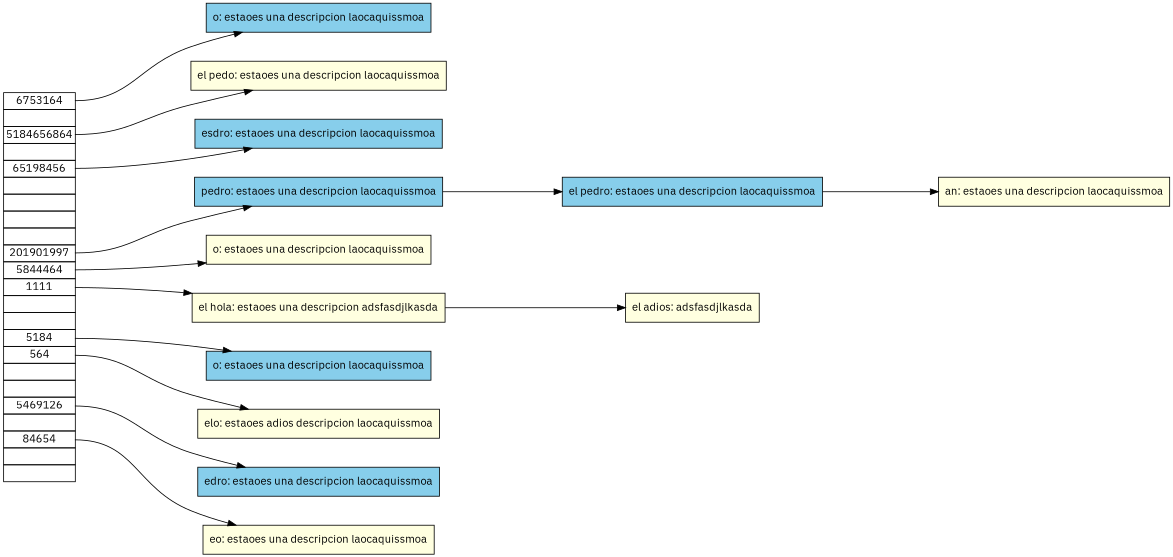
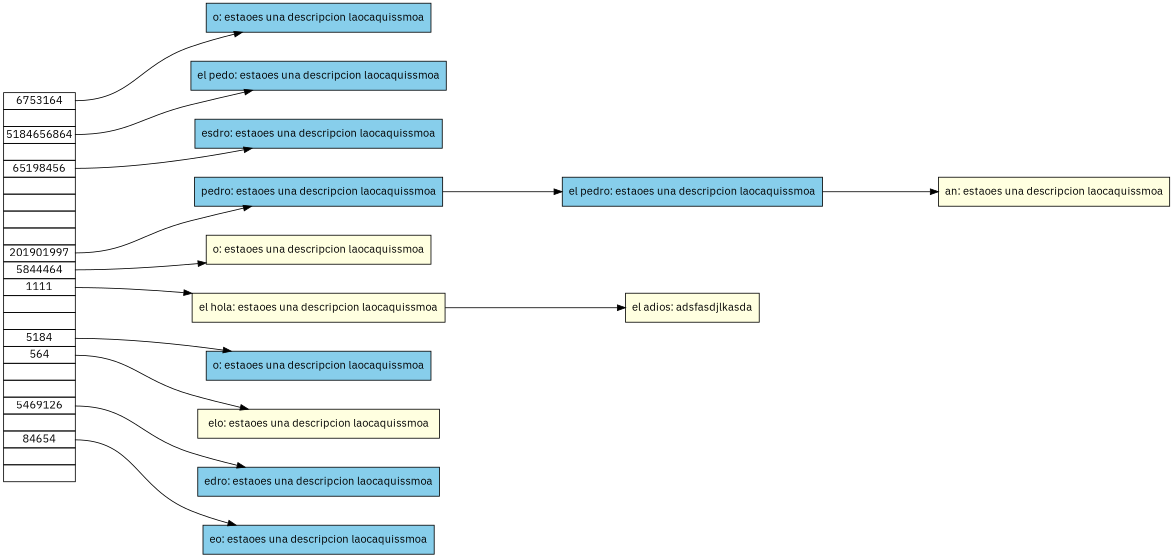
node "el pedo: estaoes una descripcion laocaquissmoa": fillcolor lightyellow -> skyblue
node "el hola: estaoes una descripcion adsfasdjlkasda": label "el hola: estaoes una descripcion adsfasdjlkasda" -> "el hola: estaoes una descripcion laocaquissmoa"
node "elo: estaoes adios descripcion laocaquissmoa": label "elo: estaoes adios descripcion laocaquissmoa" -> "elo: estaoes una descripcion laocaquissmoa"
node "eo: estaoes una descripcion laocaquissmoa": fillcolor lightyellow -> skyblue
